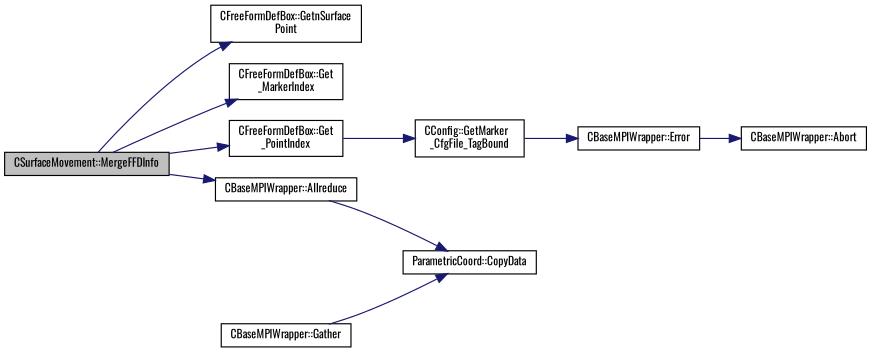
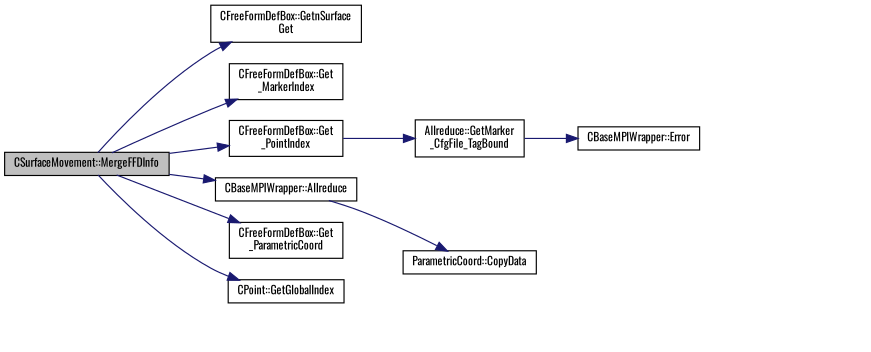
node "CFreeFormDefBox::GetnSurface Point": label "CFreeFormDefBox::GetnSurface Point" -> "CFreeFormDefBox::GetnSurface Get"
node "CConfig::GetMarker _CfgFile_TagBound": label "CConfig::GetMarker _CfgFile_TagBound" -> "Allreduce::GetMarker _CfgFile_TagBound"
node "CBaseMPIWrapper::Abort": removed
node "CFreeFormDefBox::Get _ParametricCoord": added
node "CPoint::GetGlobalIndex": added
node "CBaseMPIWrapper::Gather": removed
